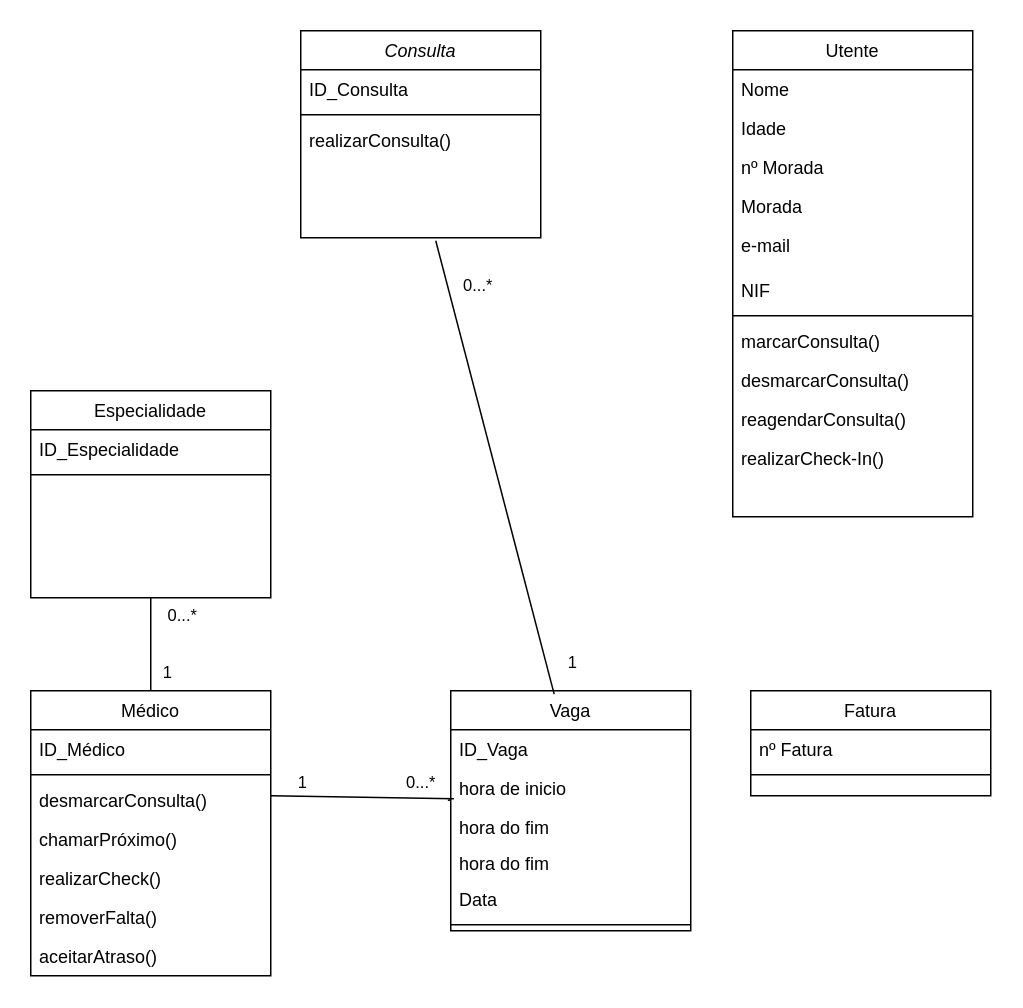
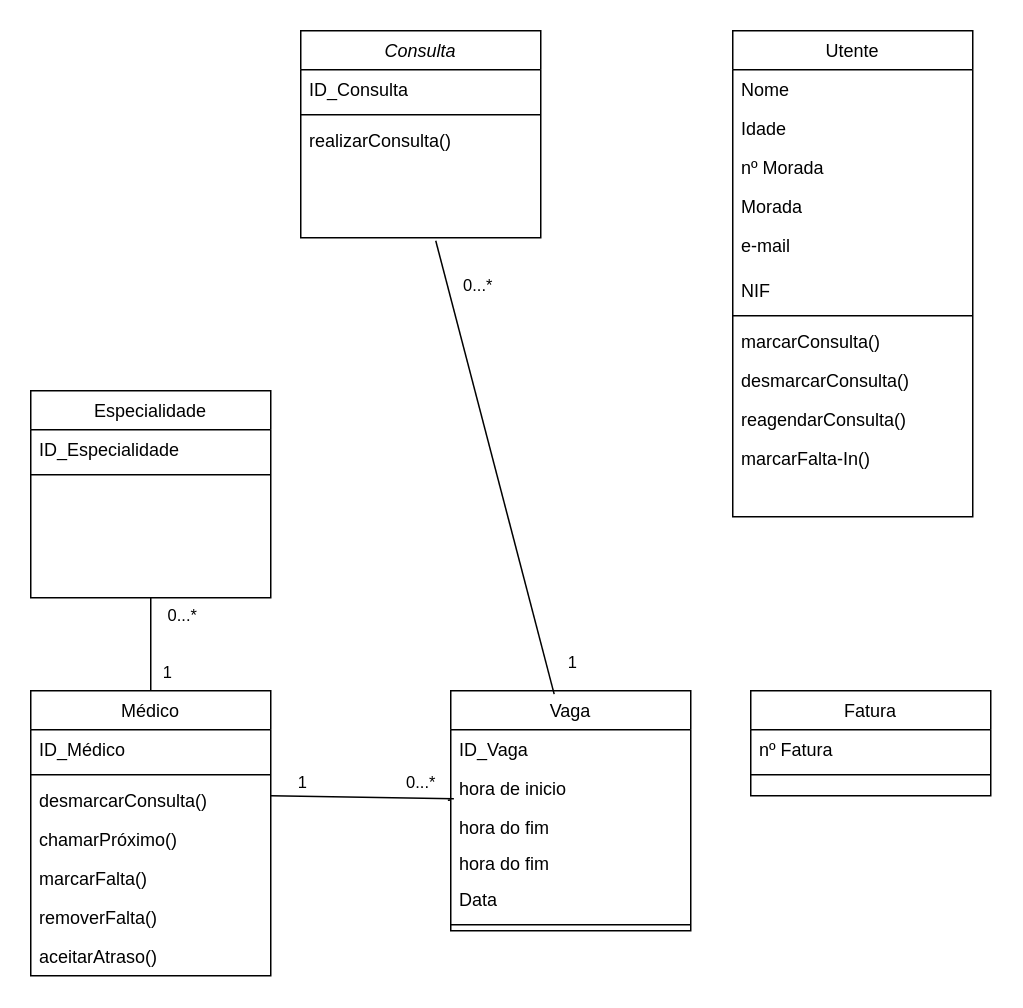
node "realizarCheck-In()": label "realizarCheck-In()" -> "marcarFalta-In()"
node "realizarCheck()": label "realizarCheck()" -> "marcarFalta()"
